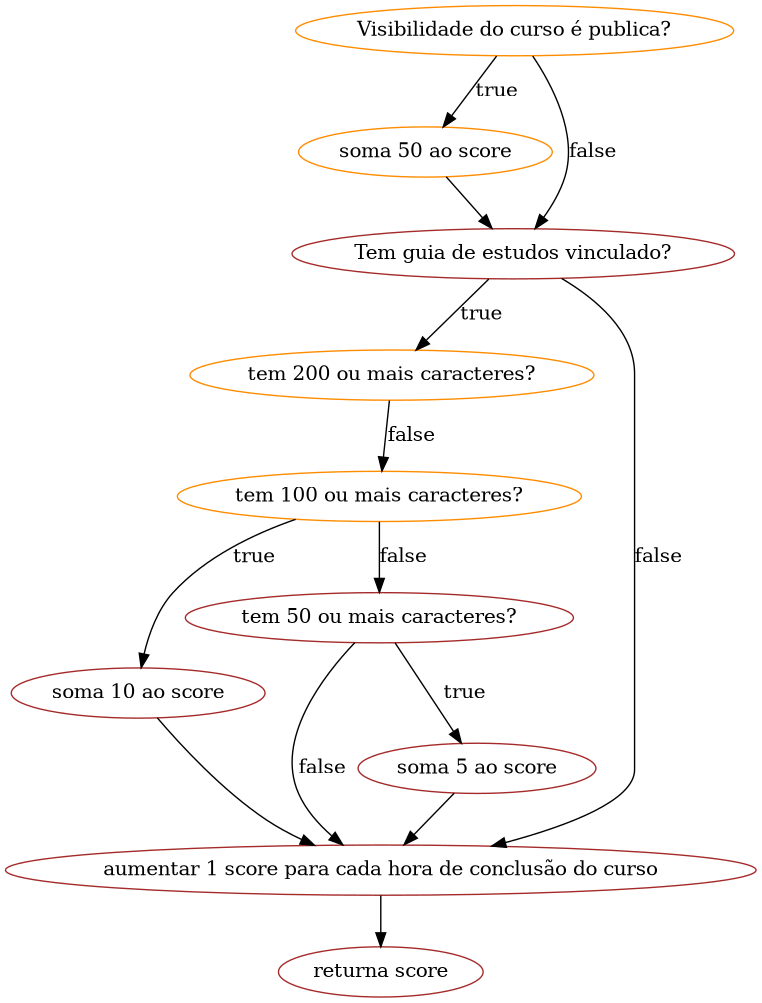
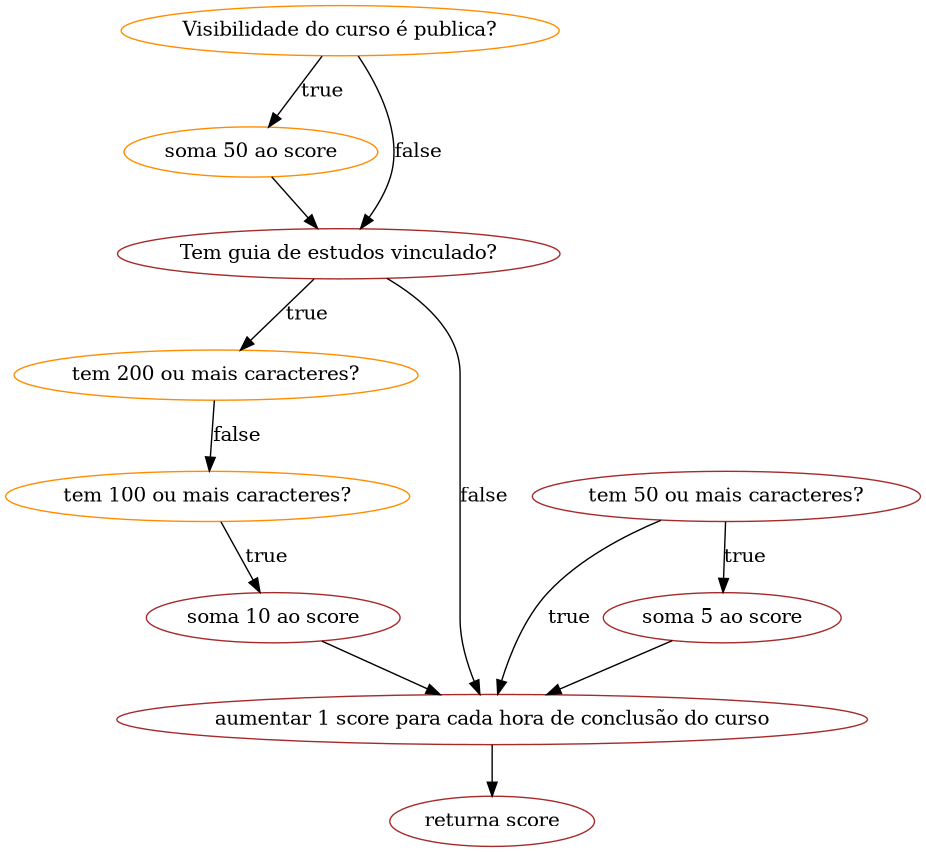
edge "tem 100 ou mais caracteres?" -> "tem 50 ou mais caracteres?": removed, label "false"
edge "tem 50 ou mais caracteres?" -> "aumentar 1 score para cada hora de conclusão do curso": label "false" -> "true"
